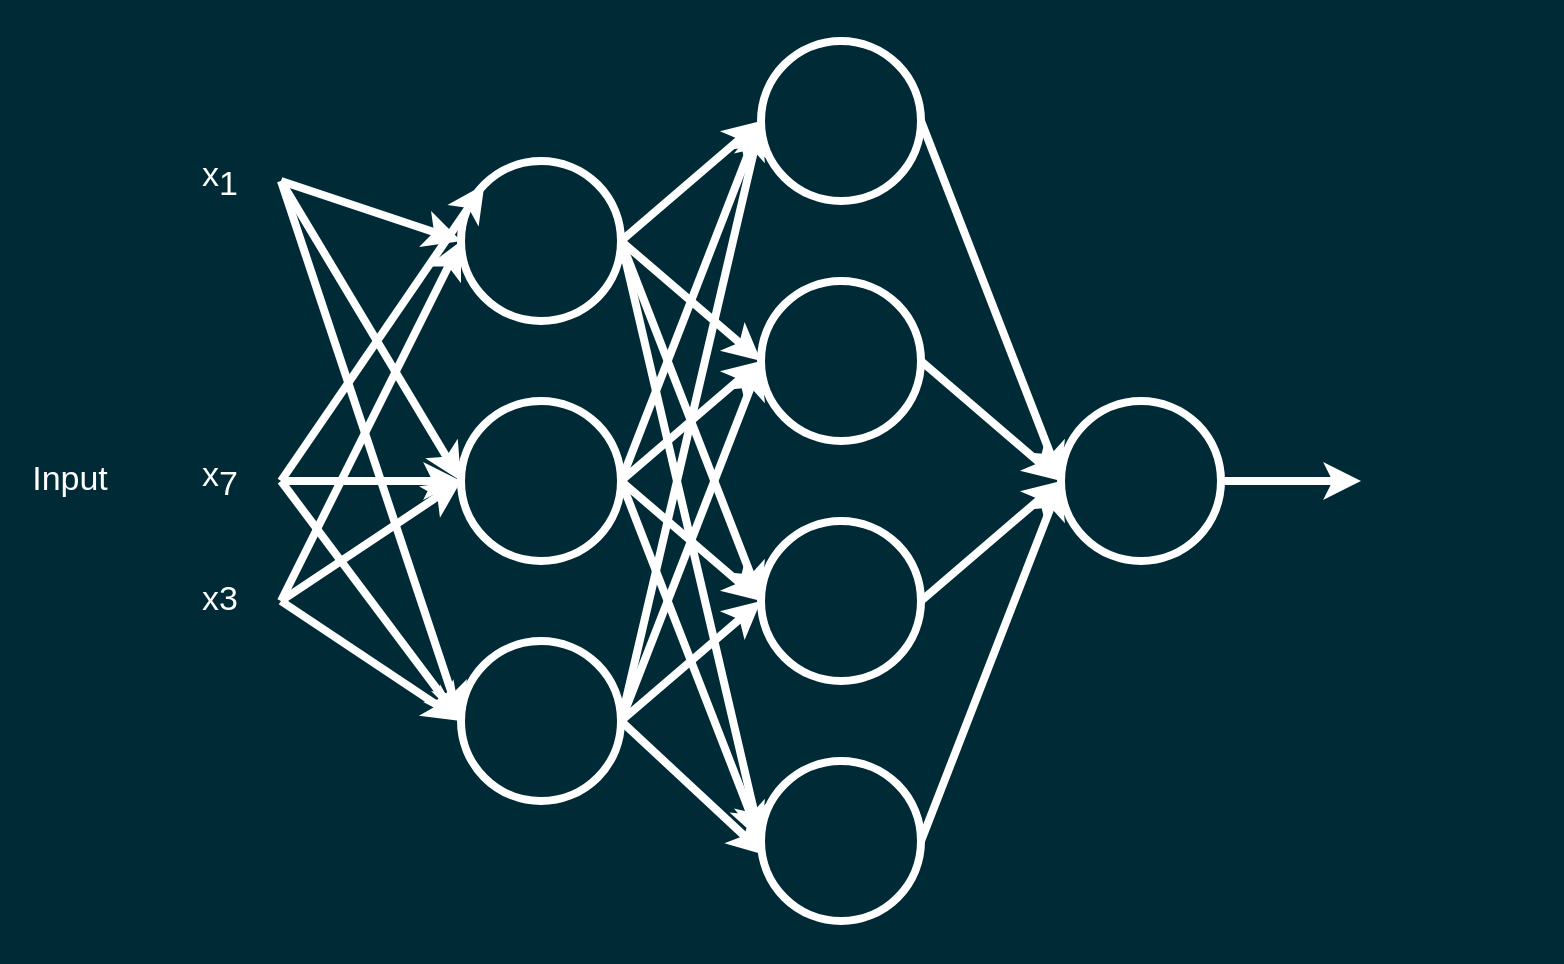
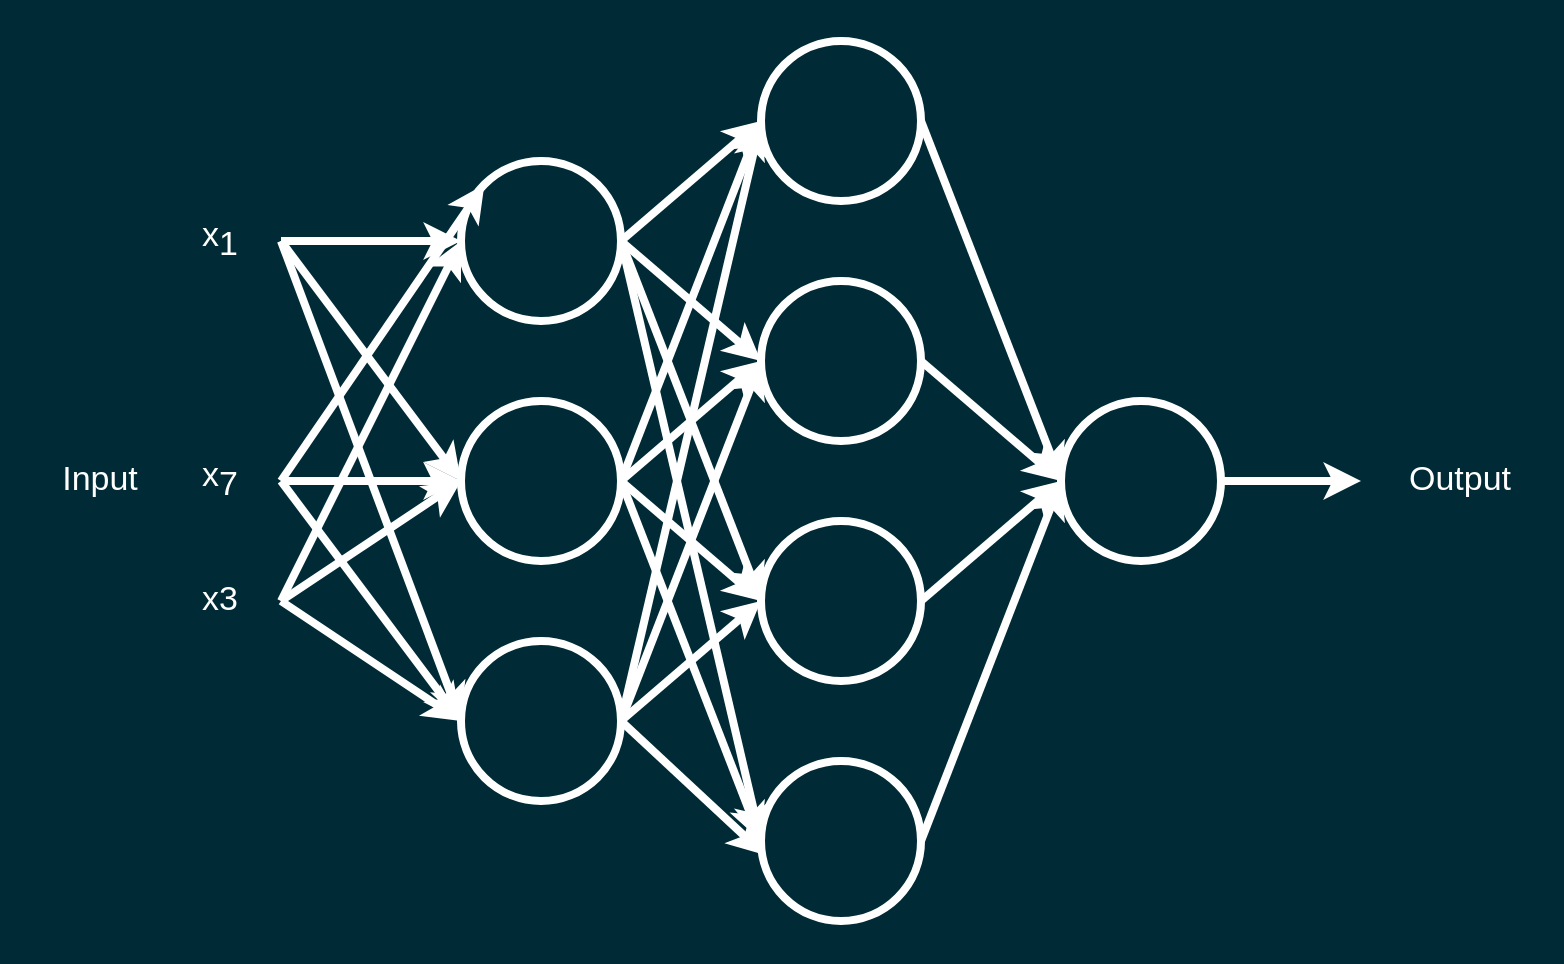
node "x1": moved (221, 181) -> (221, 241)
node "Input": moved (71, 481) -> (101, 481)
node "Output": added
